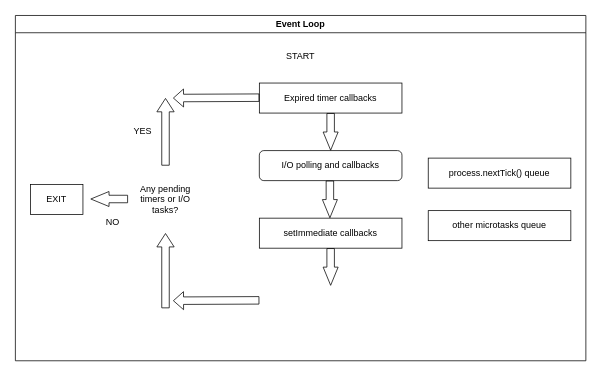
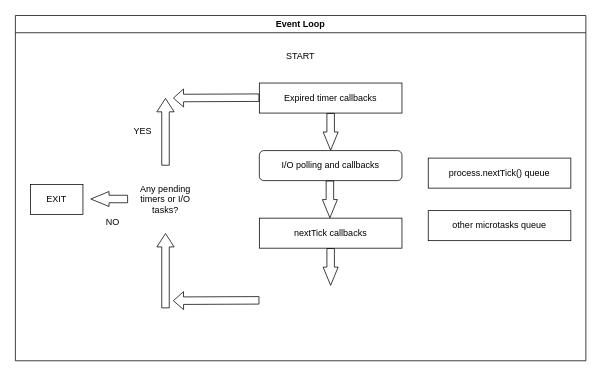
node "setImmediate callbacks": label "setImmediate callbacks" -> "nextTick callbacks"
